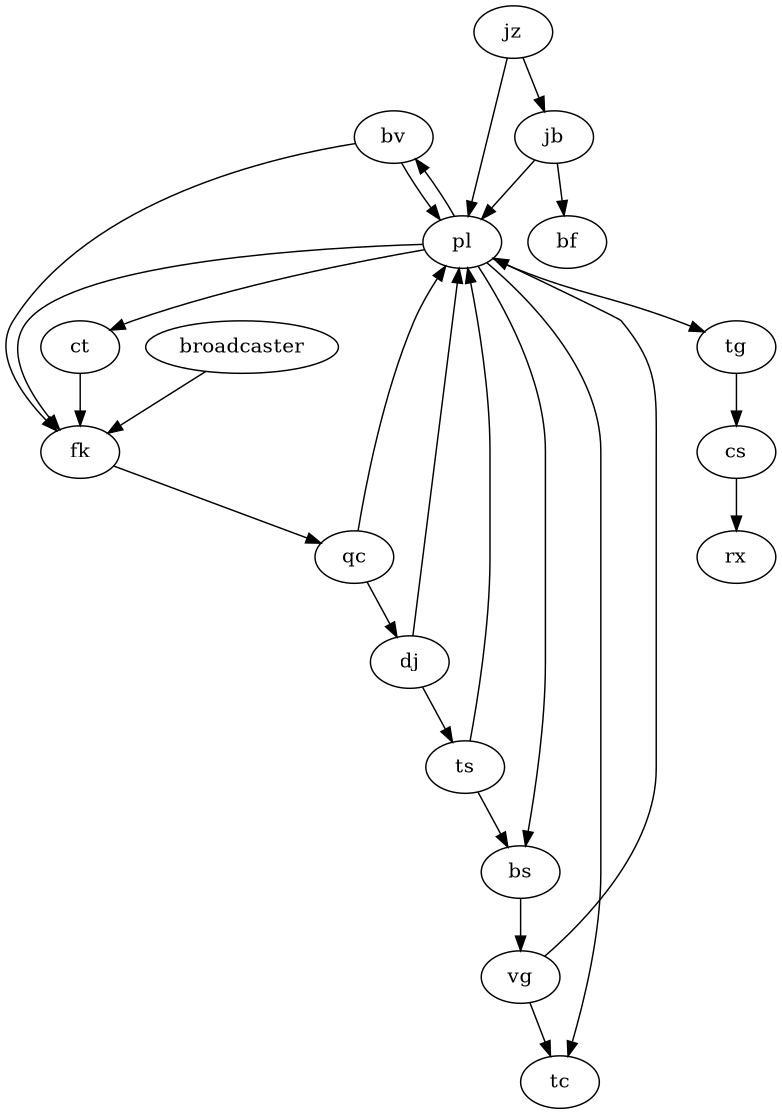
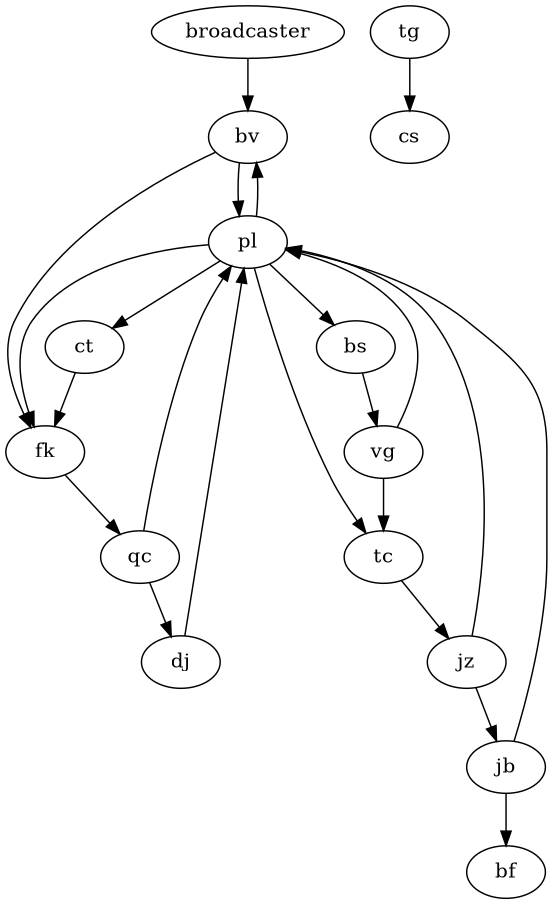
edge "pl" -> "tg": removed
edge "broadcaster" -> "fk": now "broadcaster" -> "bv"
node "rx": removed
edge "tc" -> "jz": added
node "ts": removed
